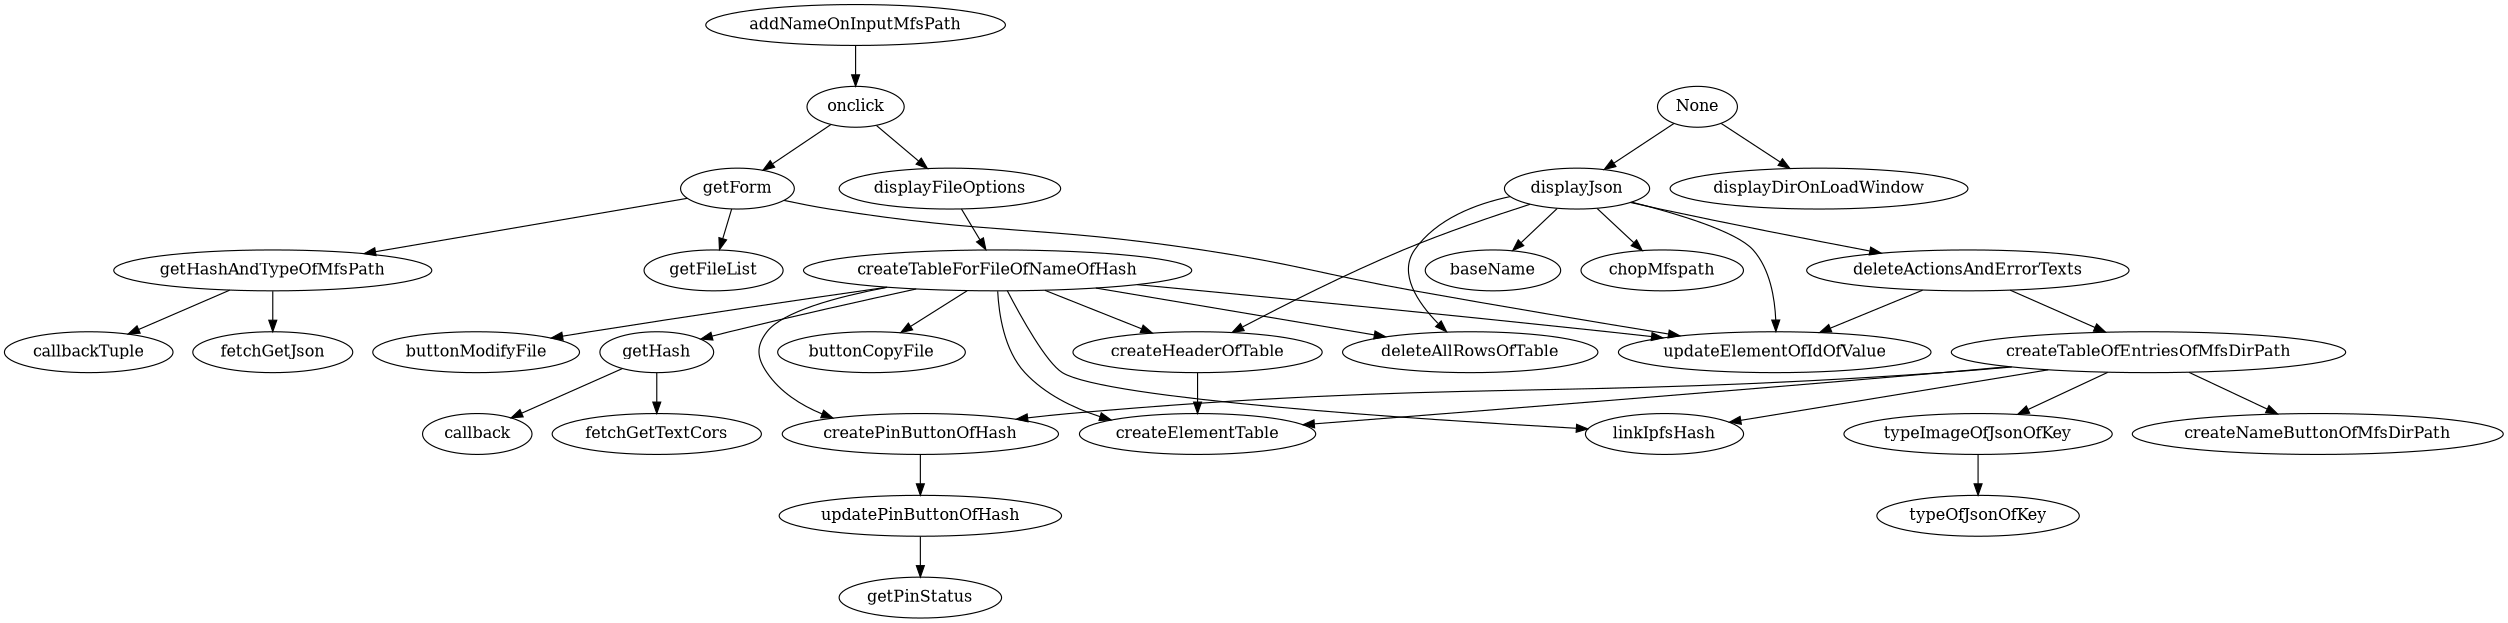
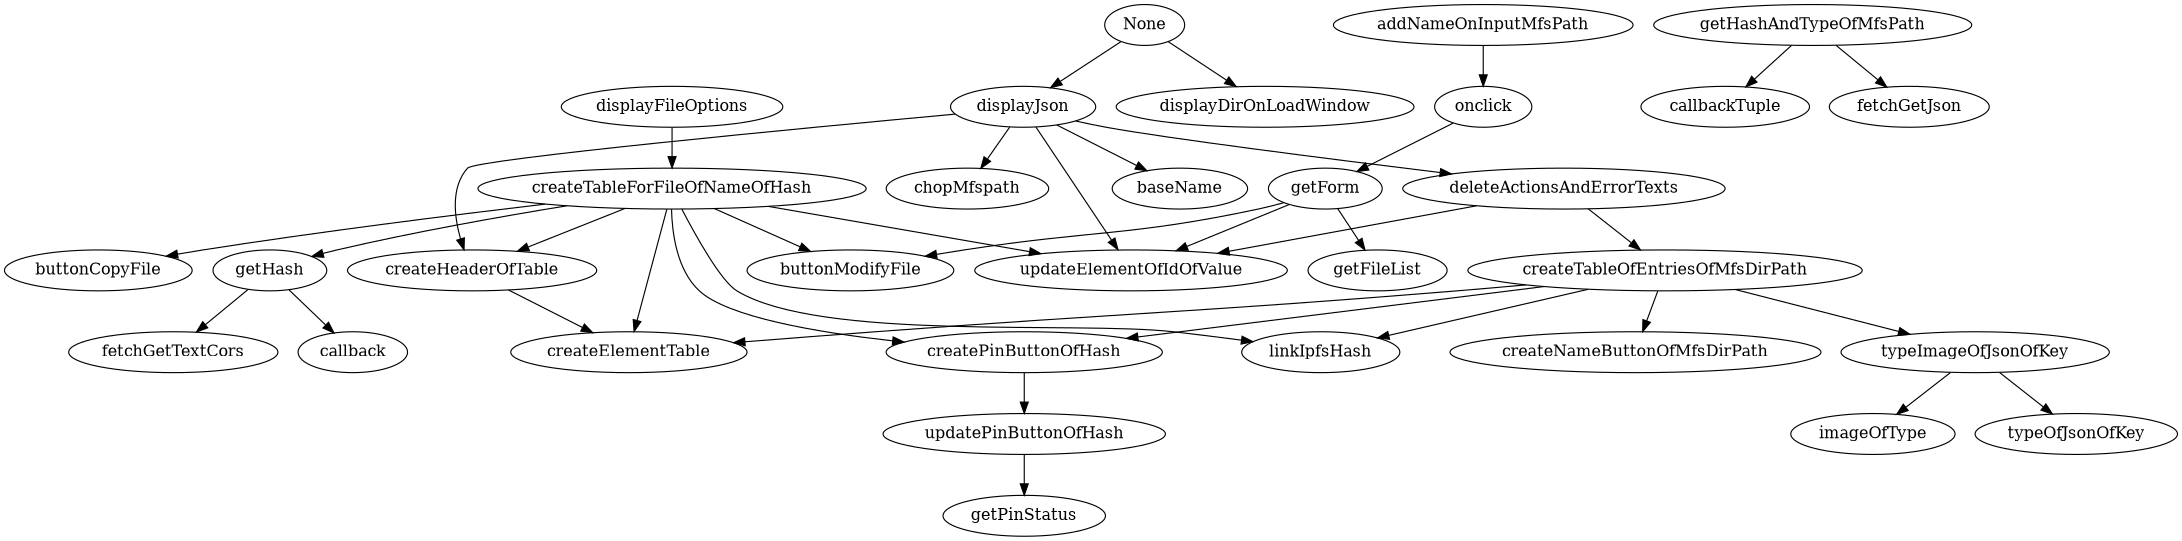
edge "onclick" -> "displayFileOptions": removed
edge "getForm" -> "getHashAndTypeOfMfsPath": now "getForm" -> "buttonModifyFile"
node "deleteAllRowsOfTable": removed
node "imageOfType": added
